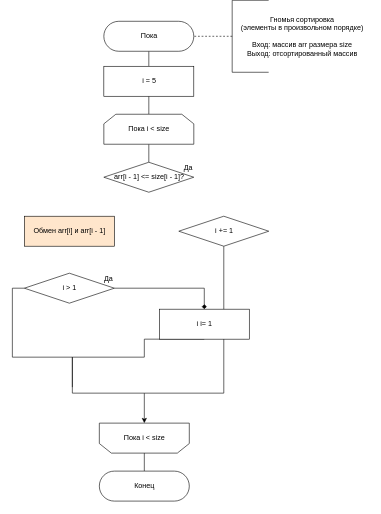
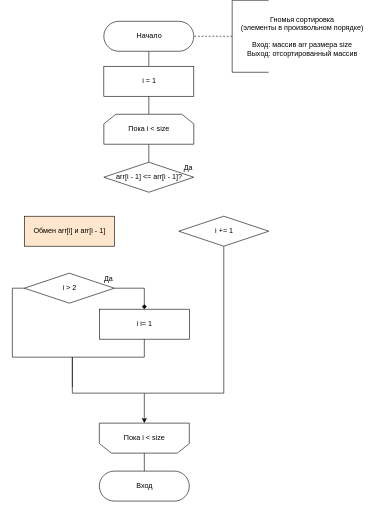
node "Пока": label "Пока" -> "Начало"
node "i = 5": label "i = 5" -> "i = 1"
node "arr[i - 1] <= size[i - 1]?": label "arr[i - 1] <= size[i - 1]?" -> "arr[i - 1] <= arr[i - 1]?"
node "i > 1": label "i > 1" -> "i > 2"
node "i i= 1": moved (204, 324) -> (144, 324)
node "Конец": label "Конец" -> "Вход"
